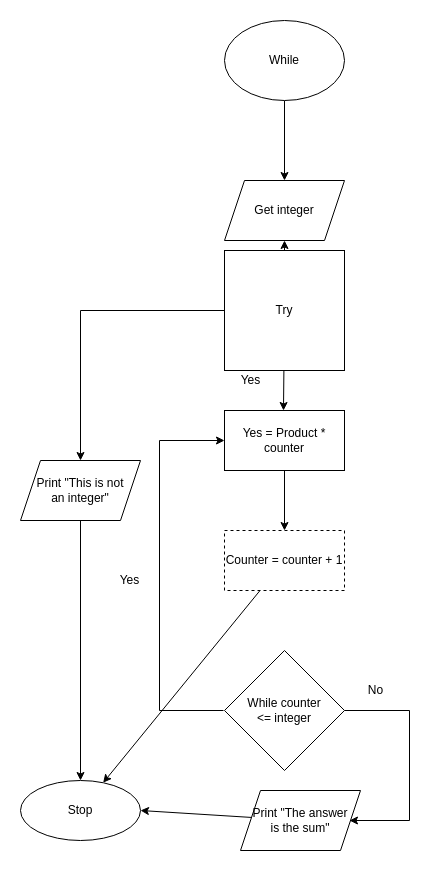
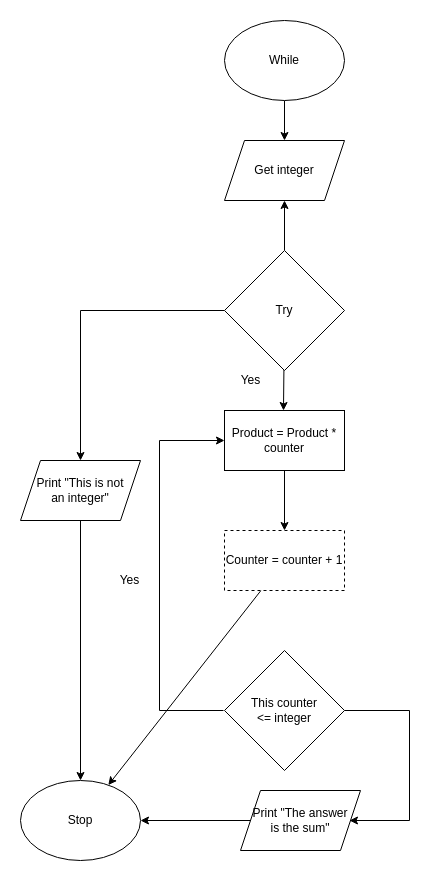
node "Get integer": moved (285, 211) -> (285, 171)
node "Try": shape rectangle -> diamond
node "Yes = Product * counter": label "Yes = Product * counter" -> "Product = Product * counter"
node "No": removed
node "While counter <= integer": label "While counter <= integer" -> "This counter <= integer"
node "Stop": size 120x60 -> 120x80
